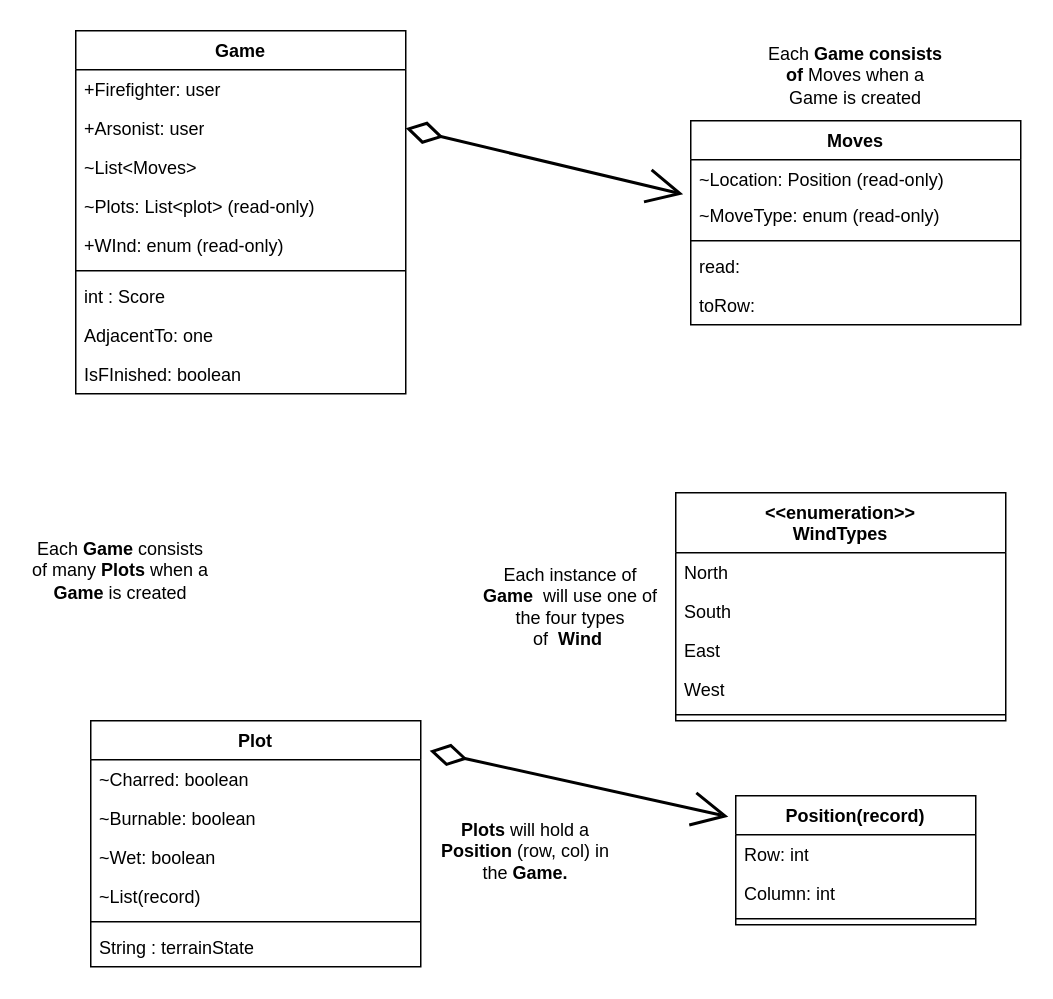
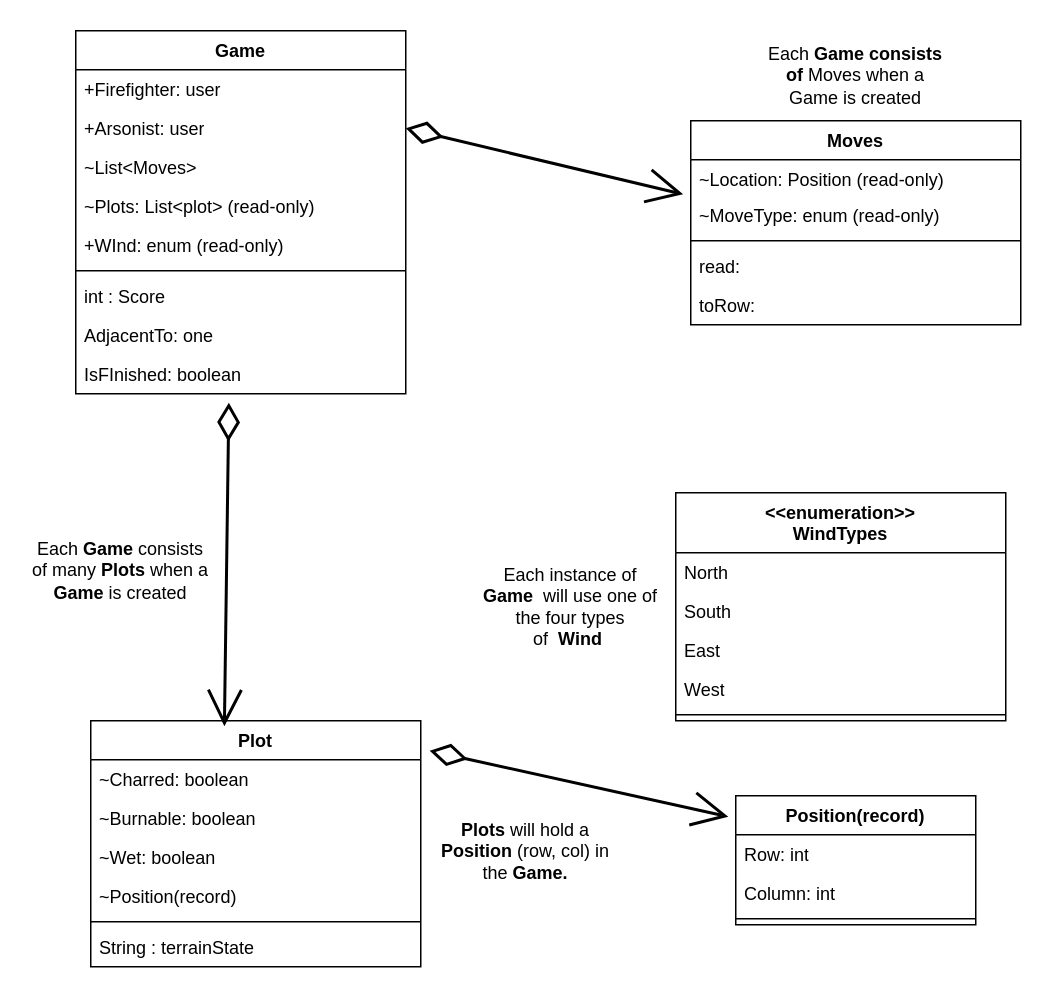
edge "IsFInished: boolean" -- "Plot": added
node "~List(record)": label "~List(record)" -> "~Position(record)"
